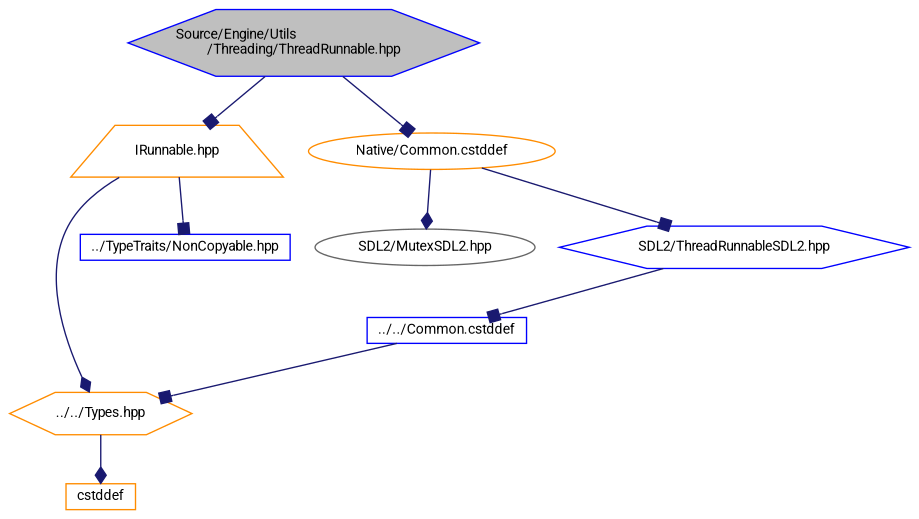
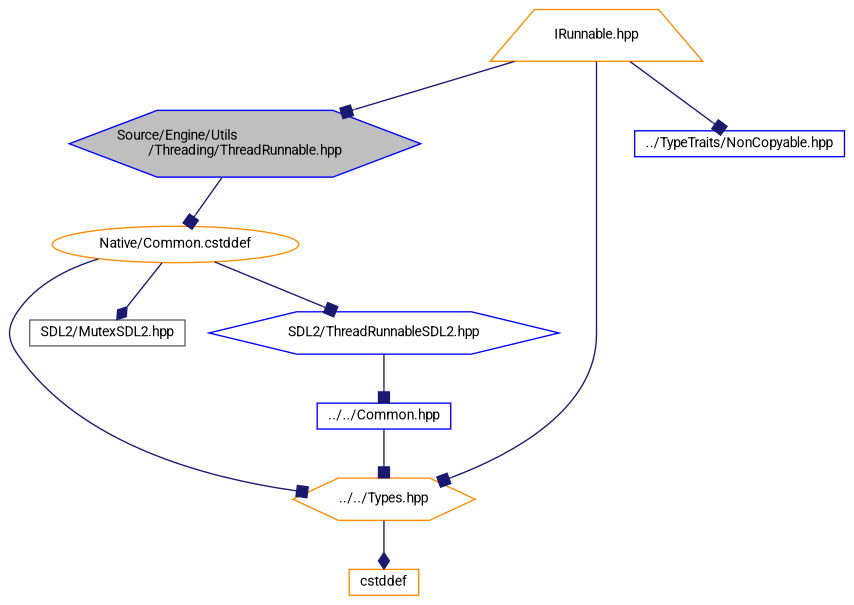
edge "Source/Engine/Utils /Threading/ThreadRunnable.hpp" -> "IRunnable.hpp": reversed
node "SDL2/MutexSDL2.hpp": shape ellipse -> box
edge "IRunnable.hpp" -> "../../Types.hpp": arrowhead diamond -> box
node "../../Common.cstddef": label "../../Common.cstddef" -> "../../Common.hpp"
edge "Native/Common.cstddef" -> "../../Types.hpp": added
